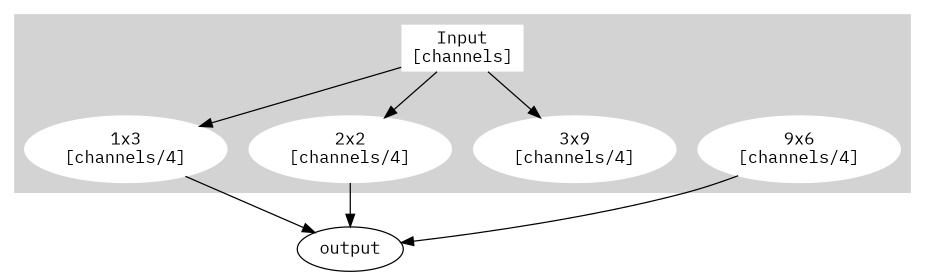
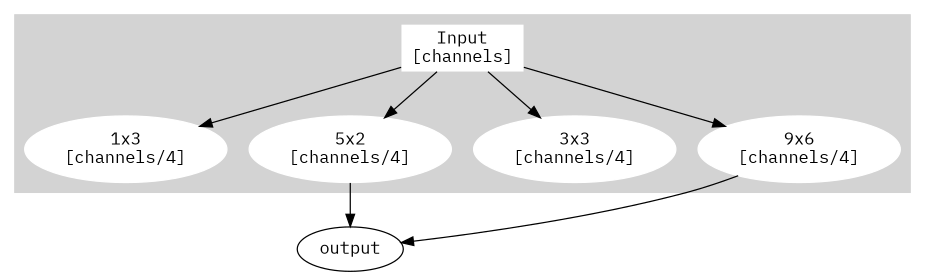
edge "Input [channels]" -> "9x6 [channels/4]": added
node "2x2 [channels/4]": label "2x2 [channels/4]" -> "5x2 [channels/4]"
node "3x9 [channels/4]": label "3x9 [channels/4]" -> "3x3 [channels/4]"
edge "1x3 [channels/4]" -> "output": removed
